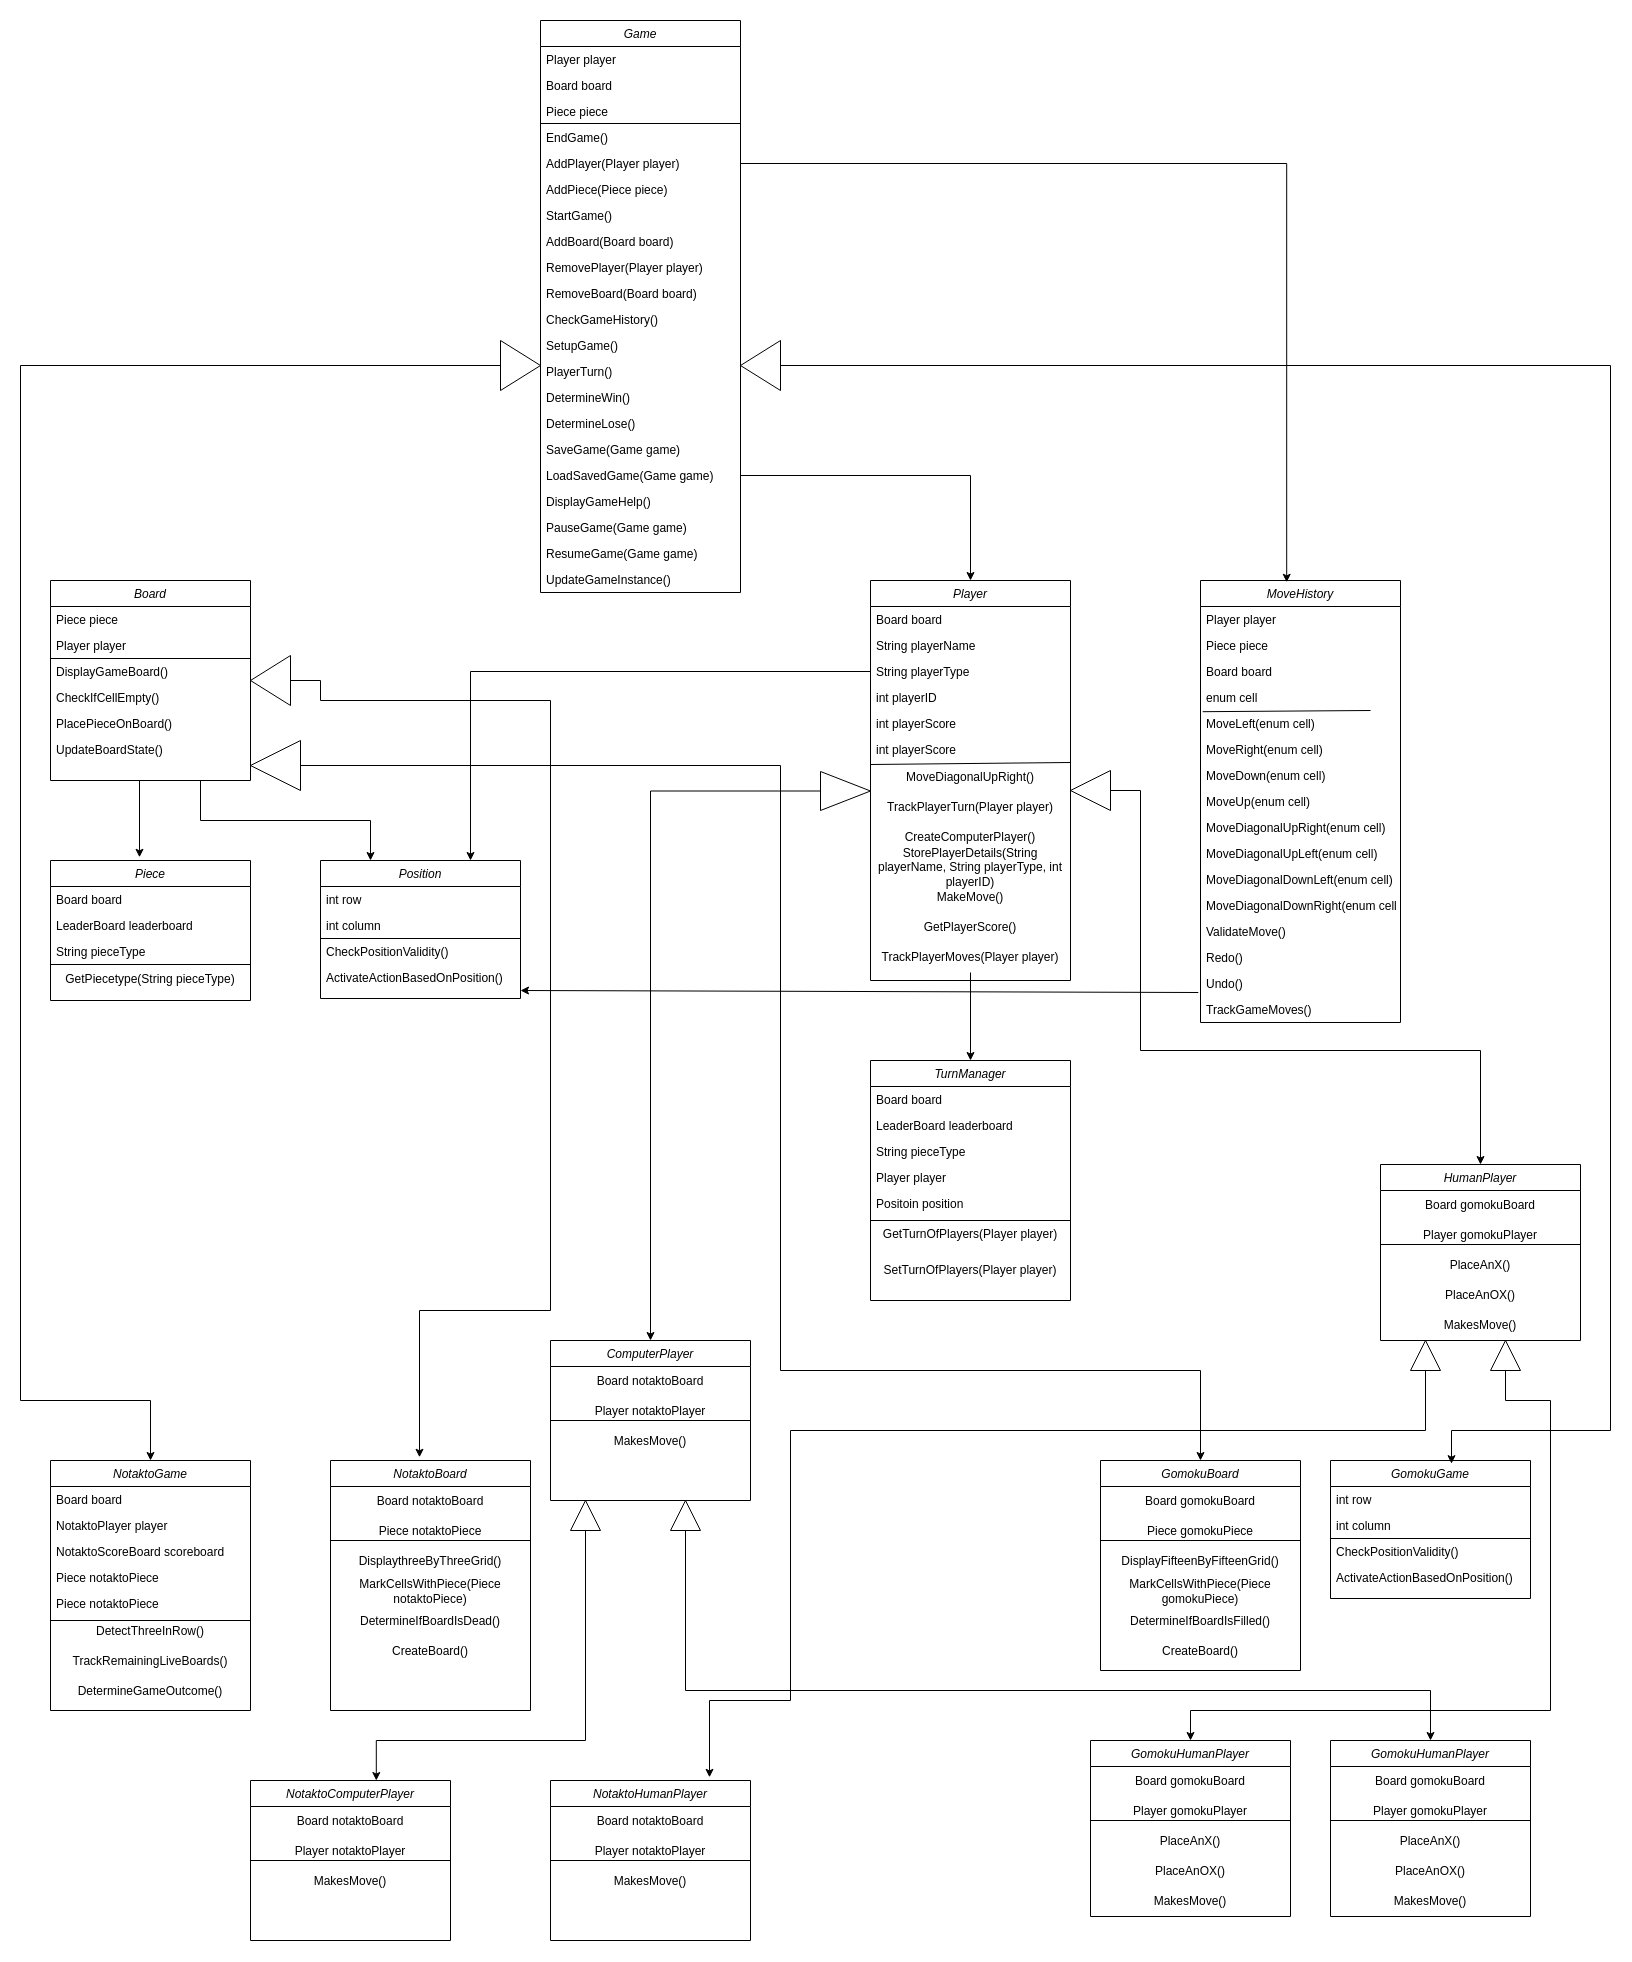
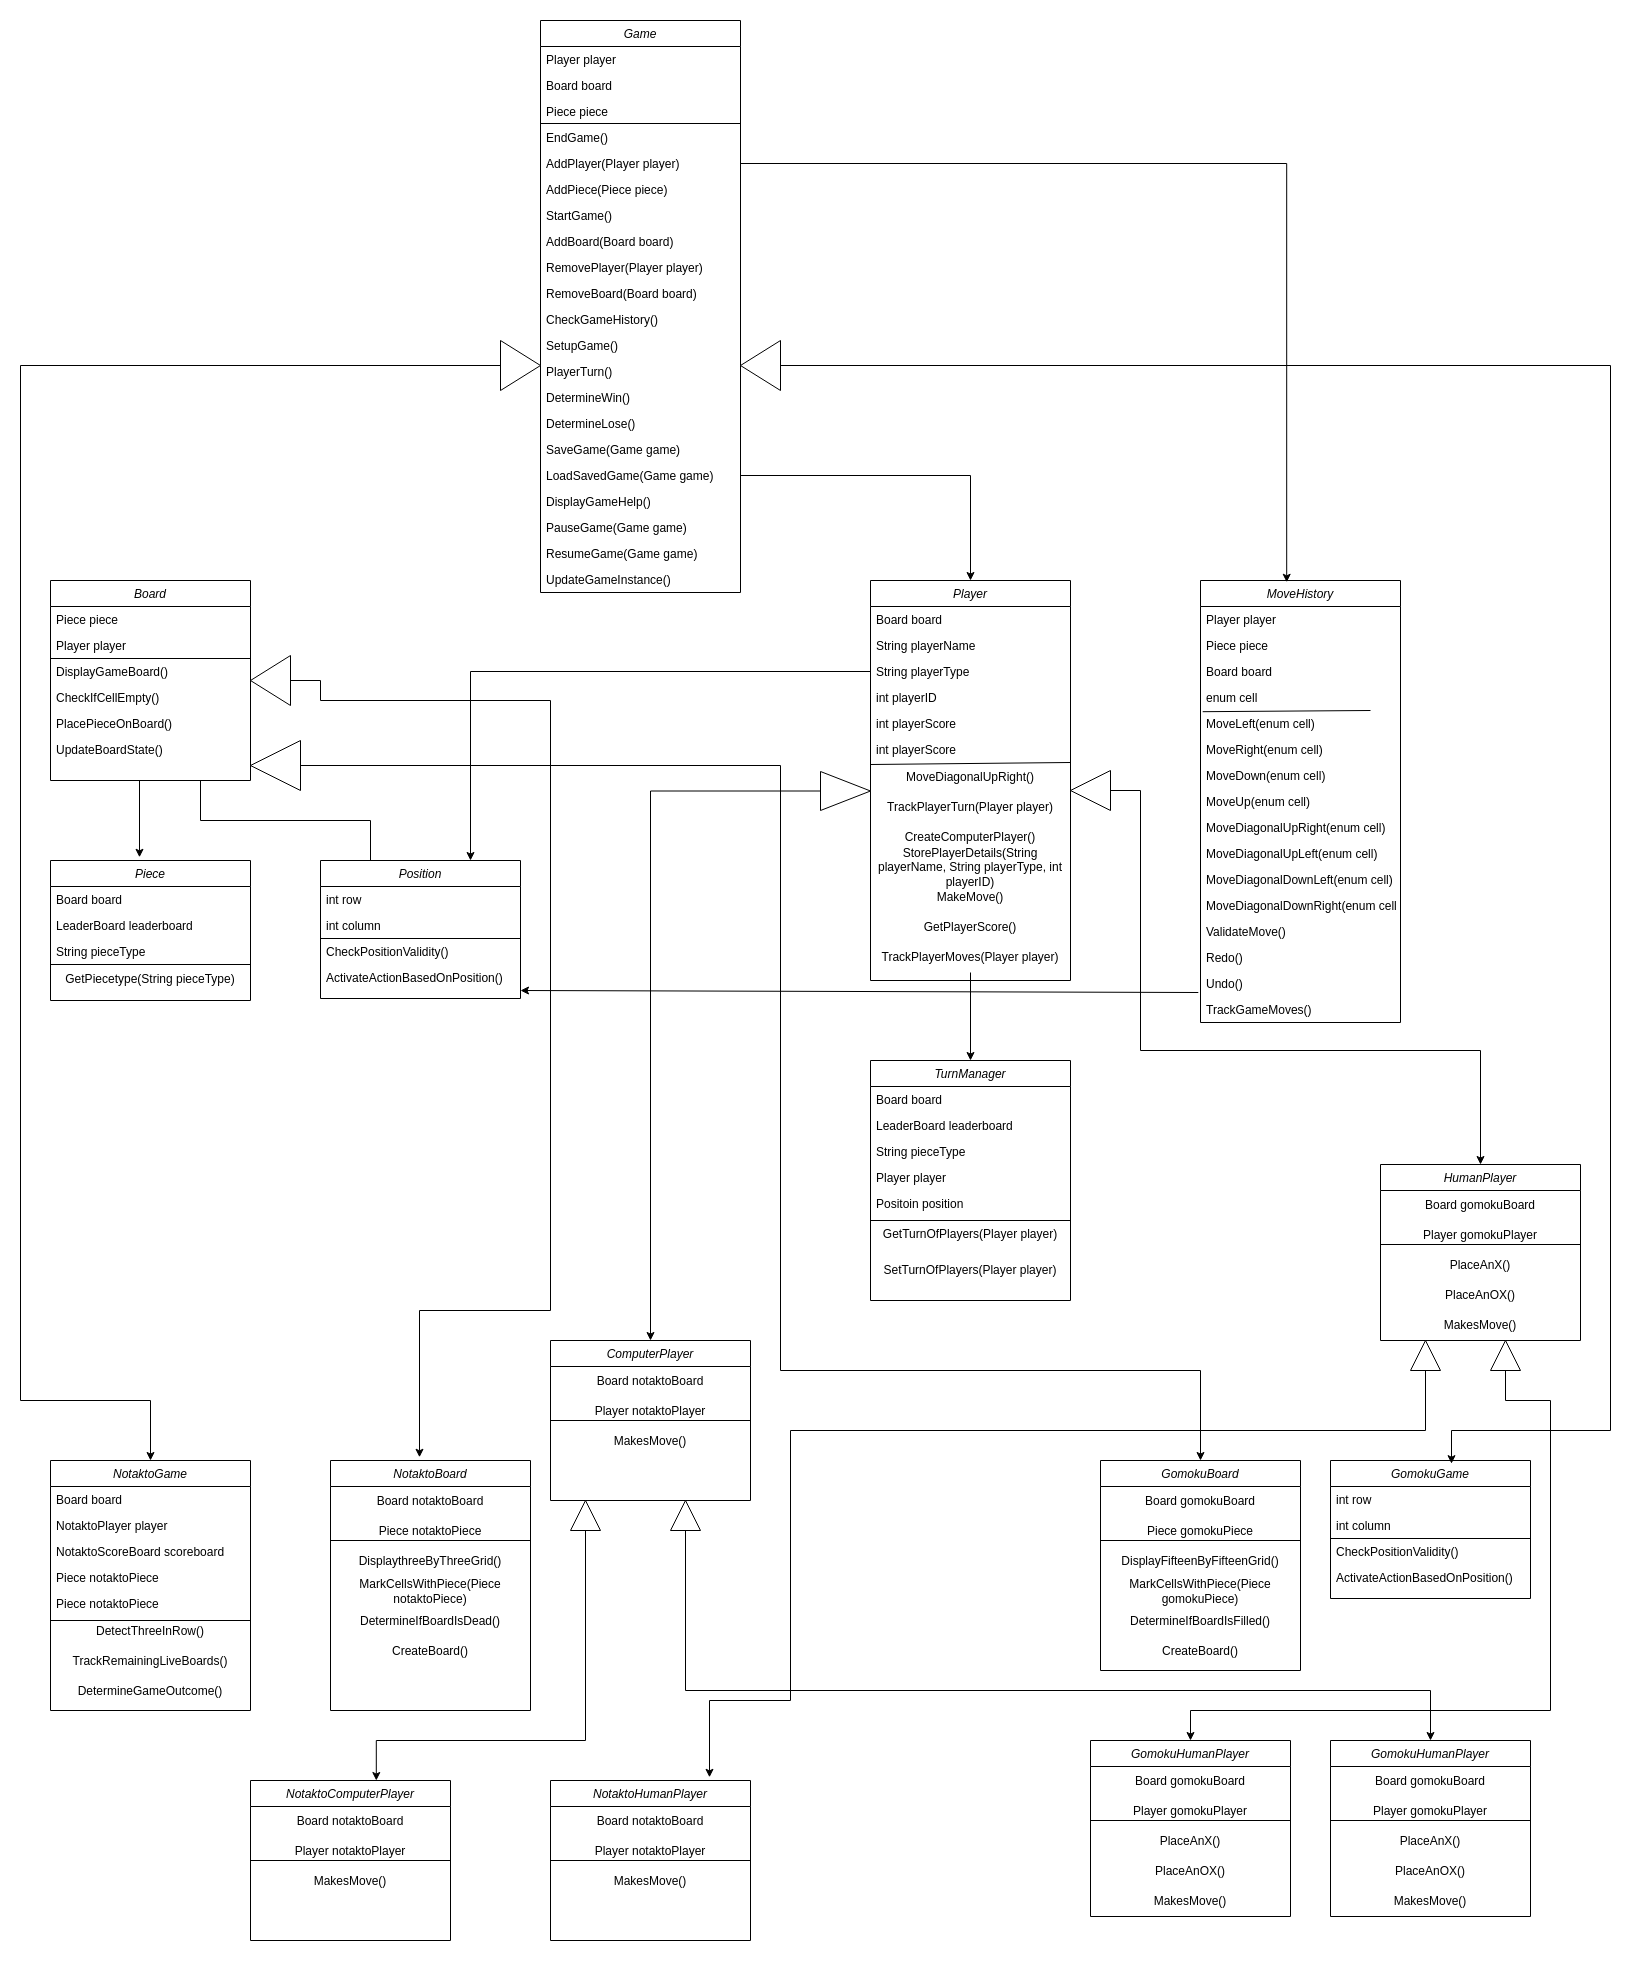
edge "Board" -> "Position": arrowhead classic -> none
